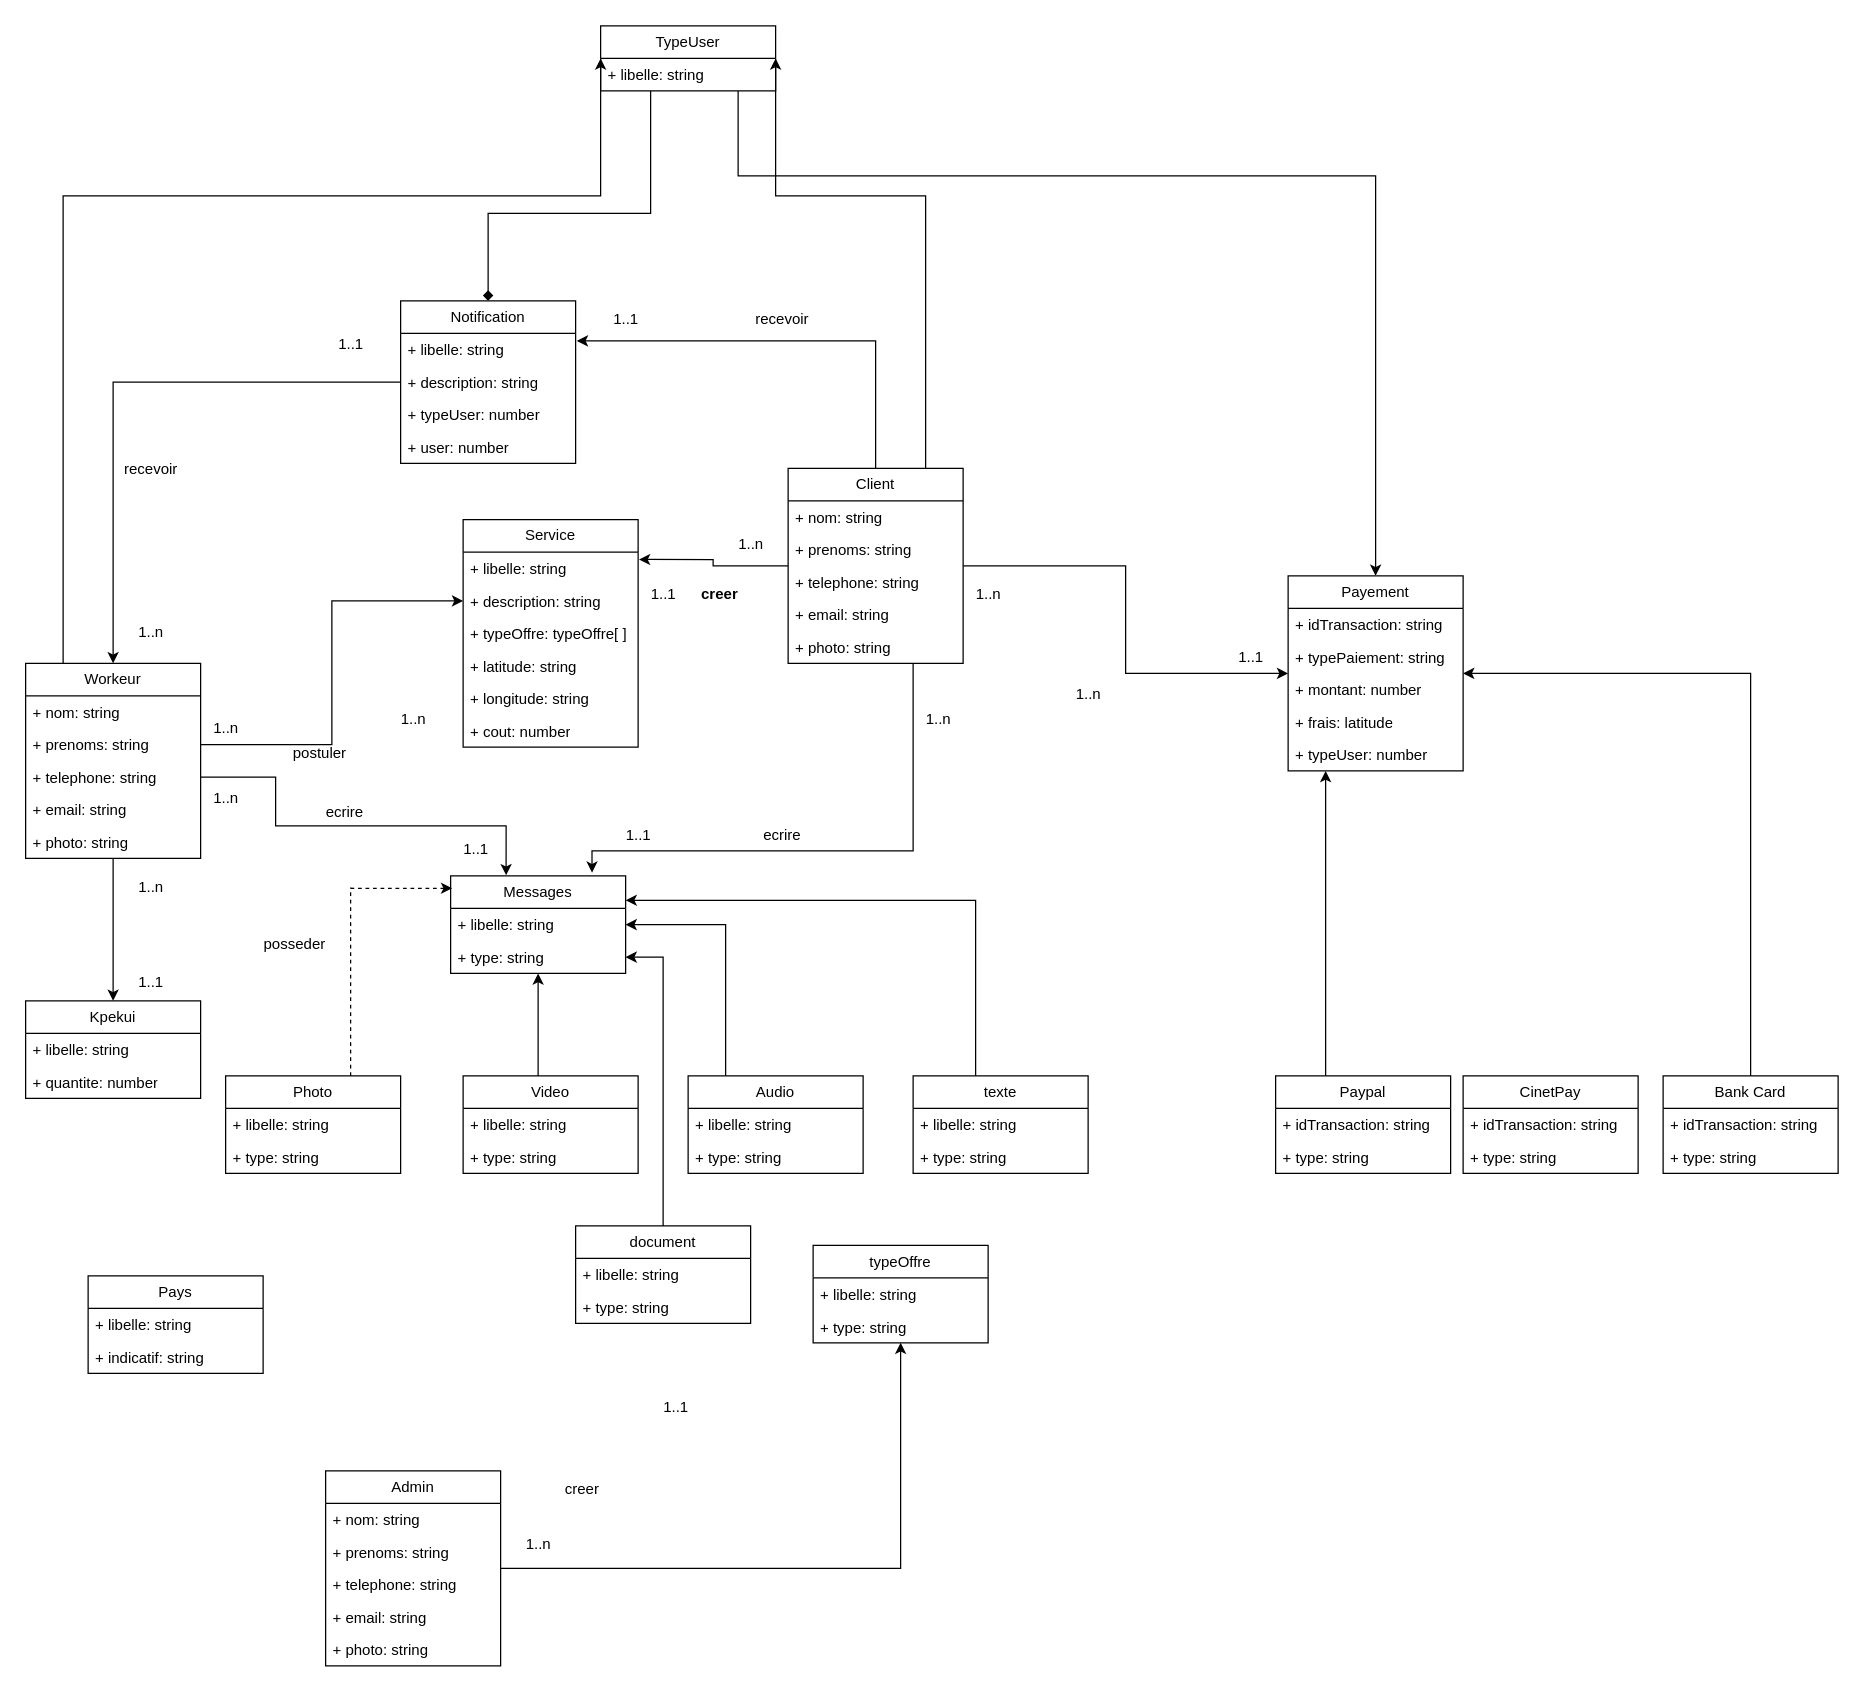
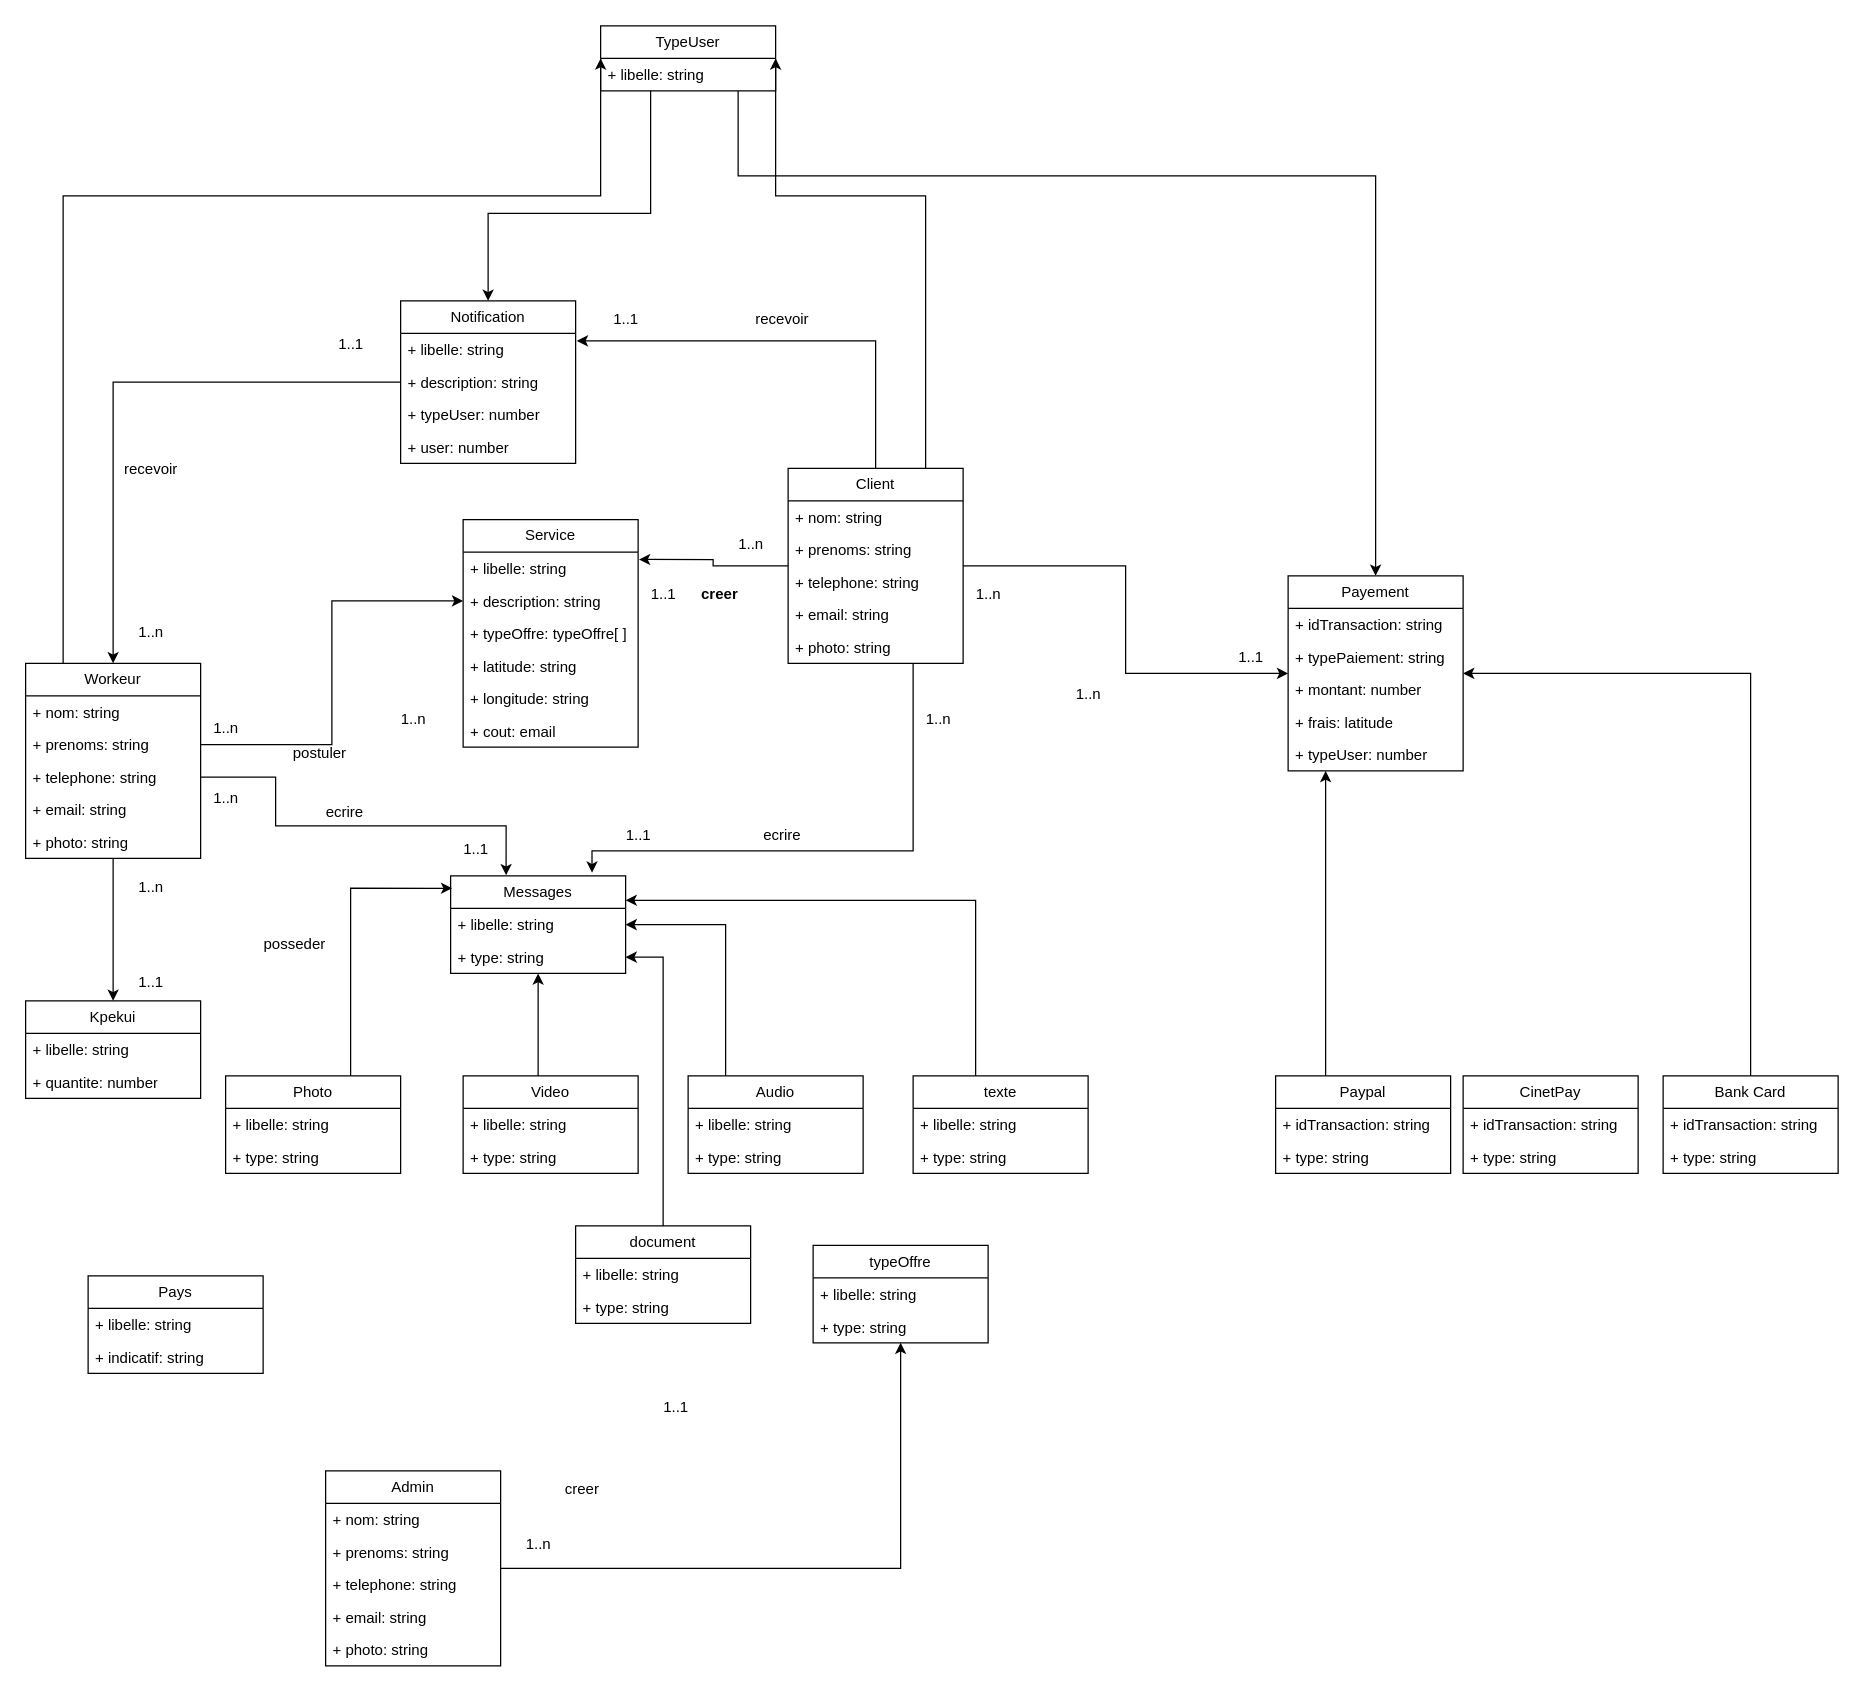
edge "TypeUser" -> "Notification": arrowhead diamond -> classic
node "+ cout: number": label "+ cout: number" -> "+ cout: email"
edge "Photo" -> "Messages": style dashed -> solid
